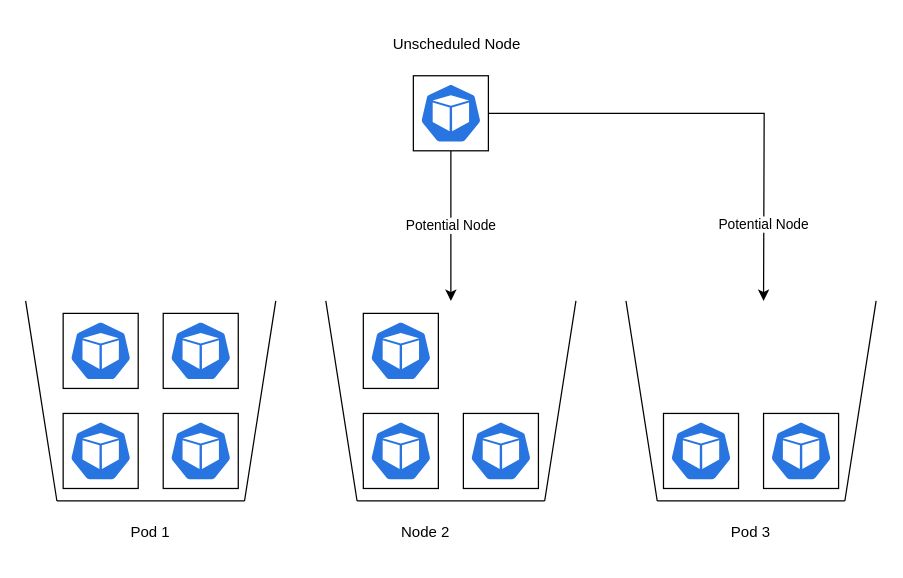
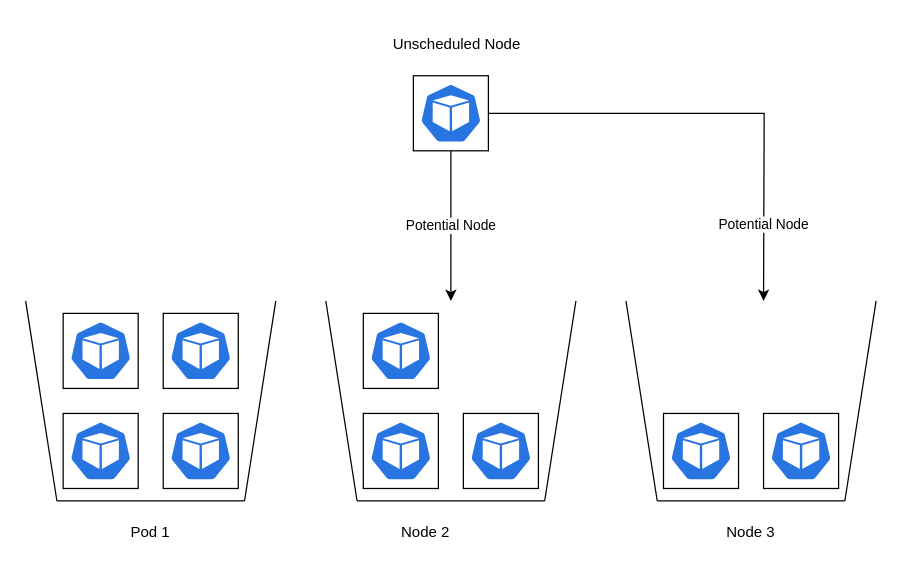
node "Pod 3": label "Pod 3" -> "Node 3"
